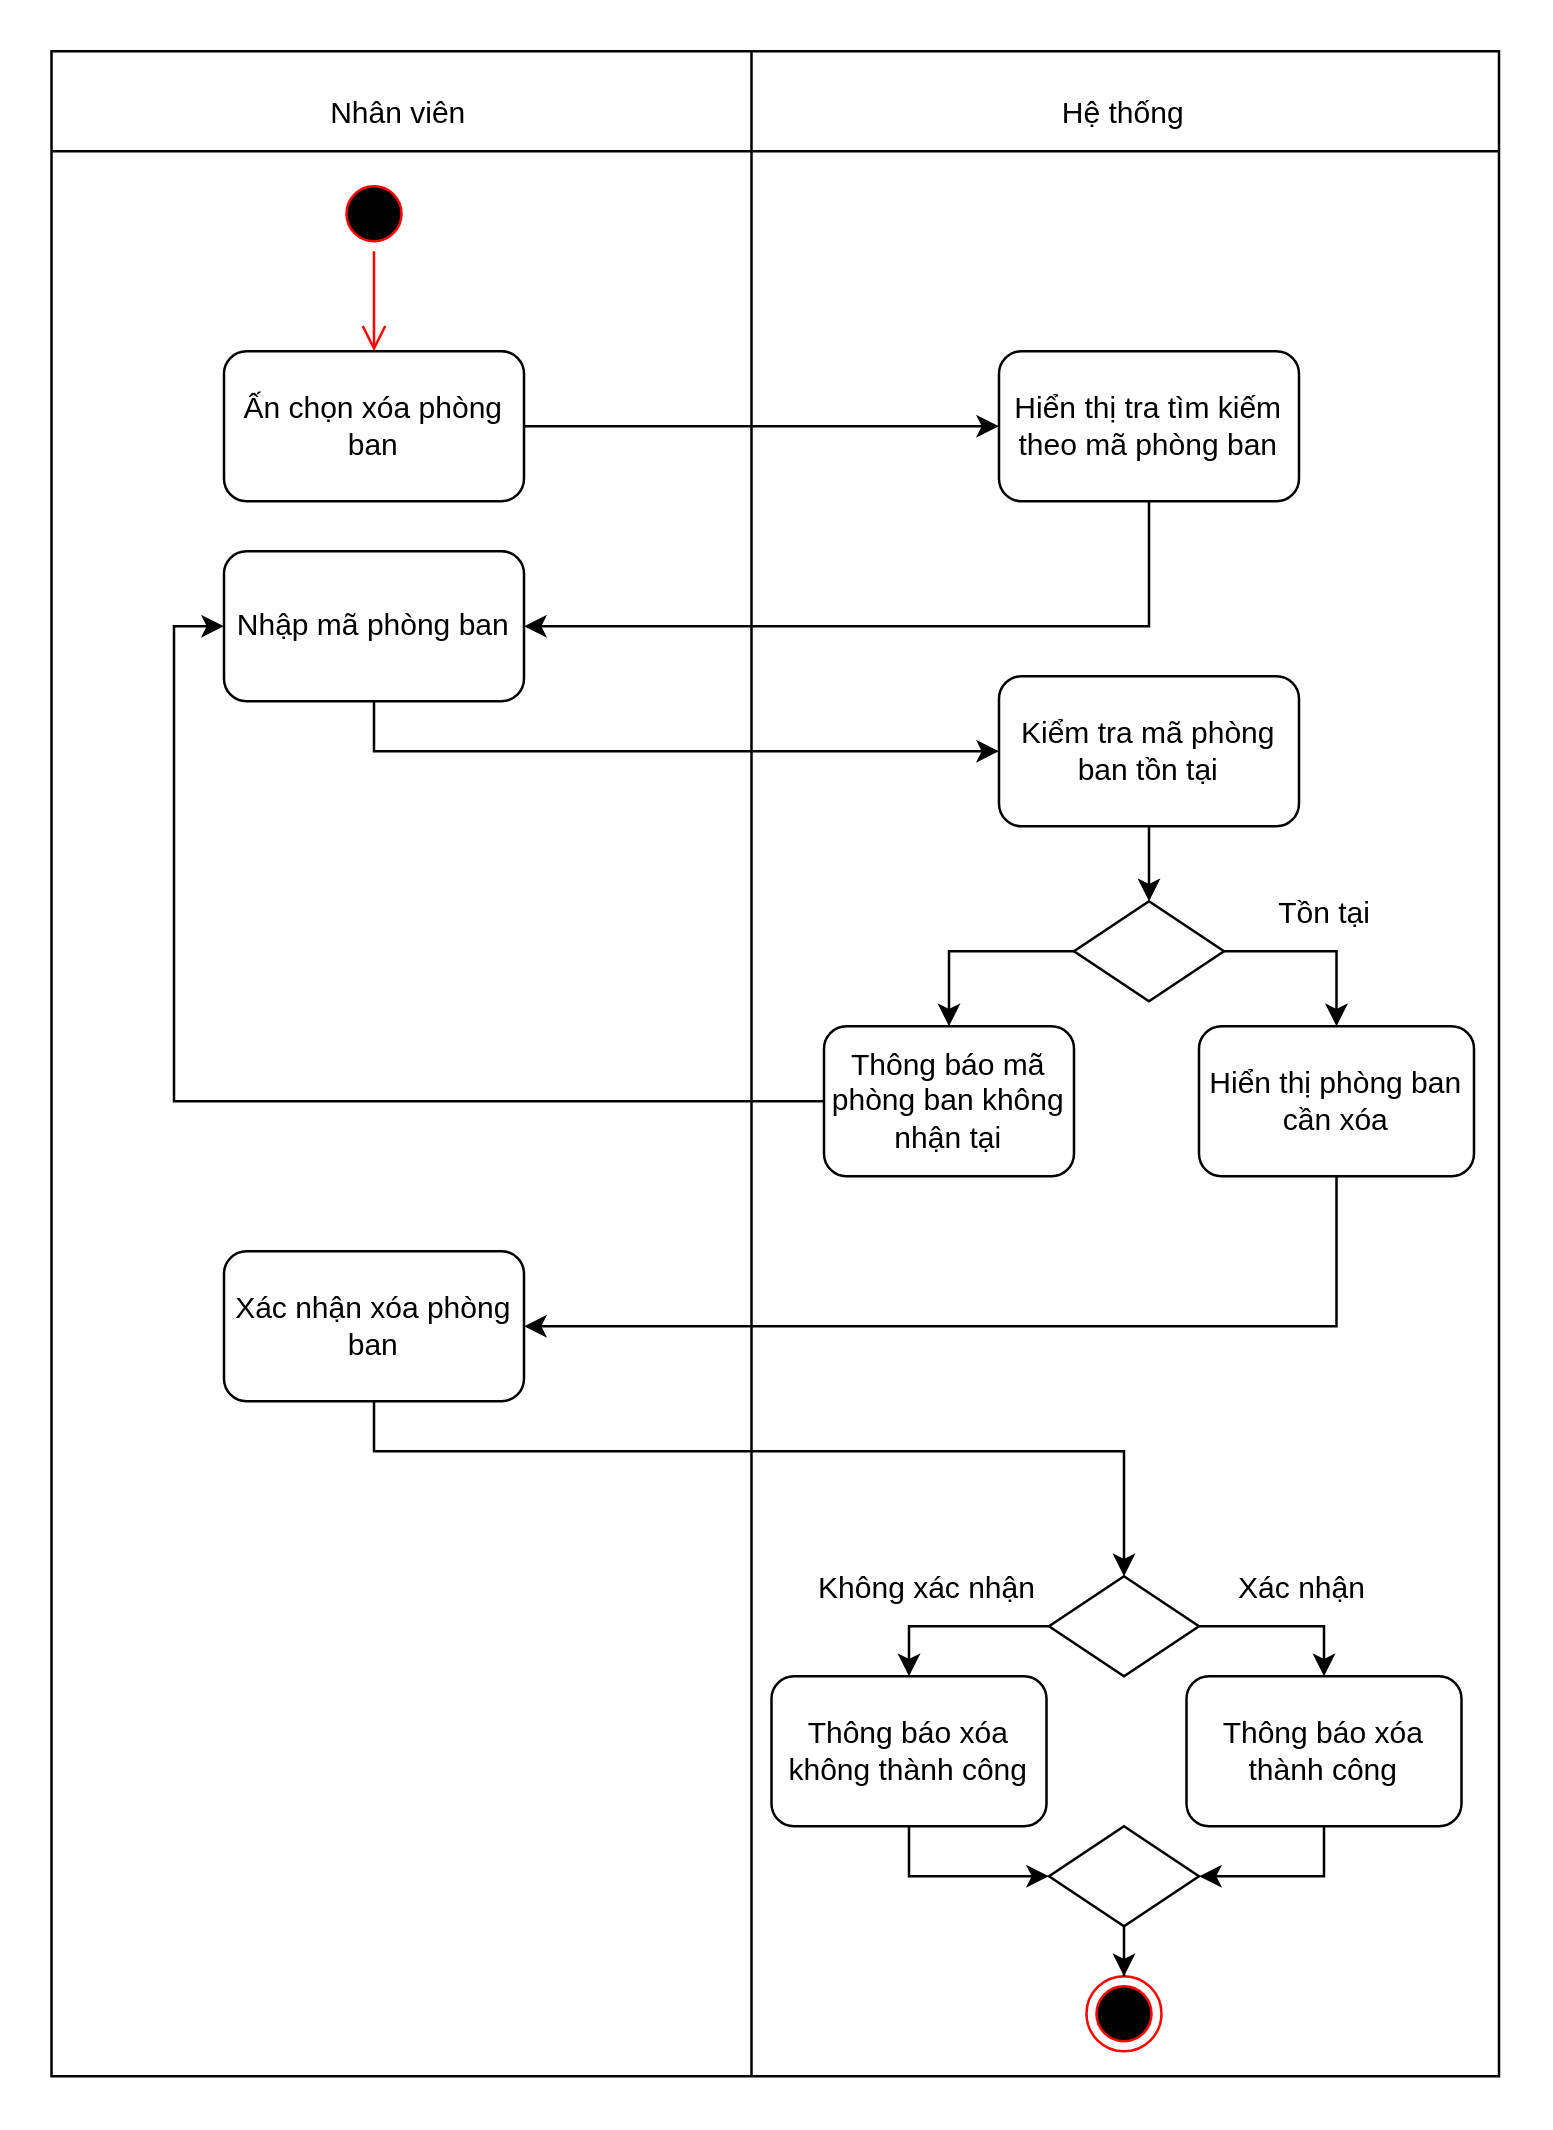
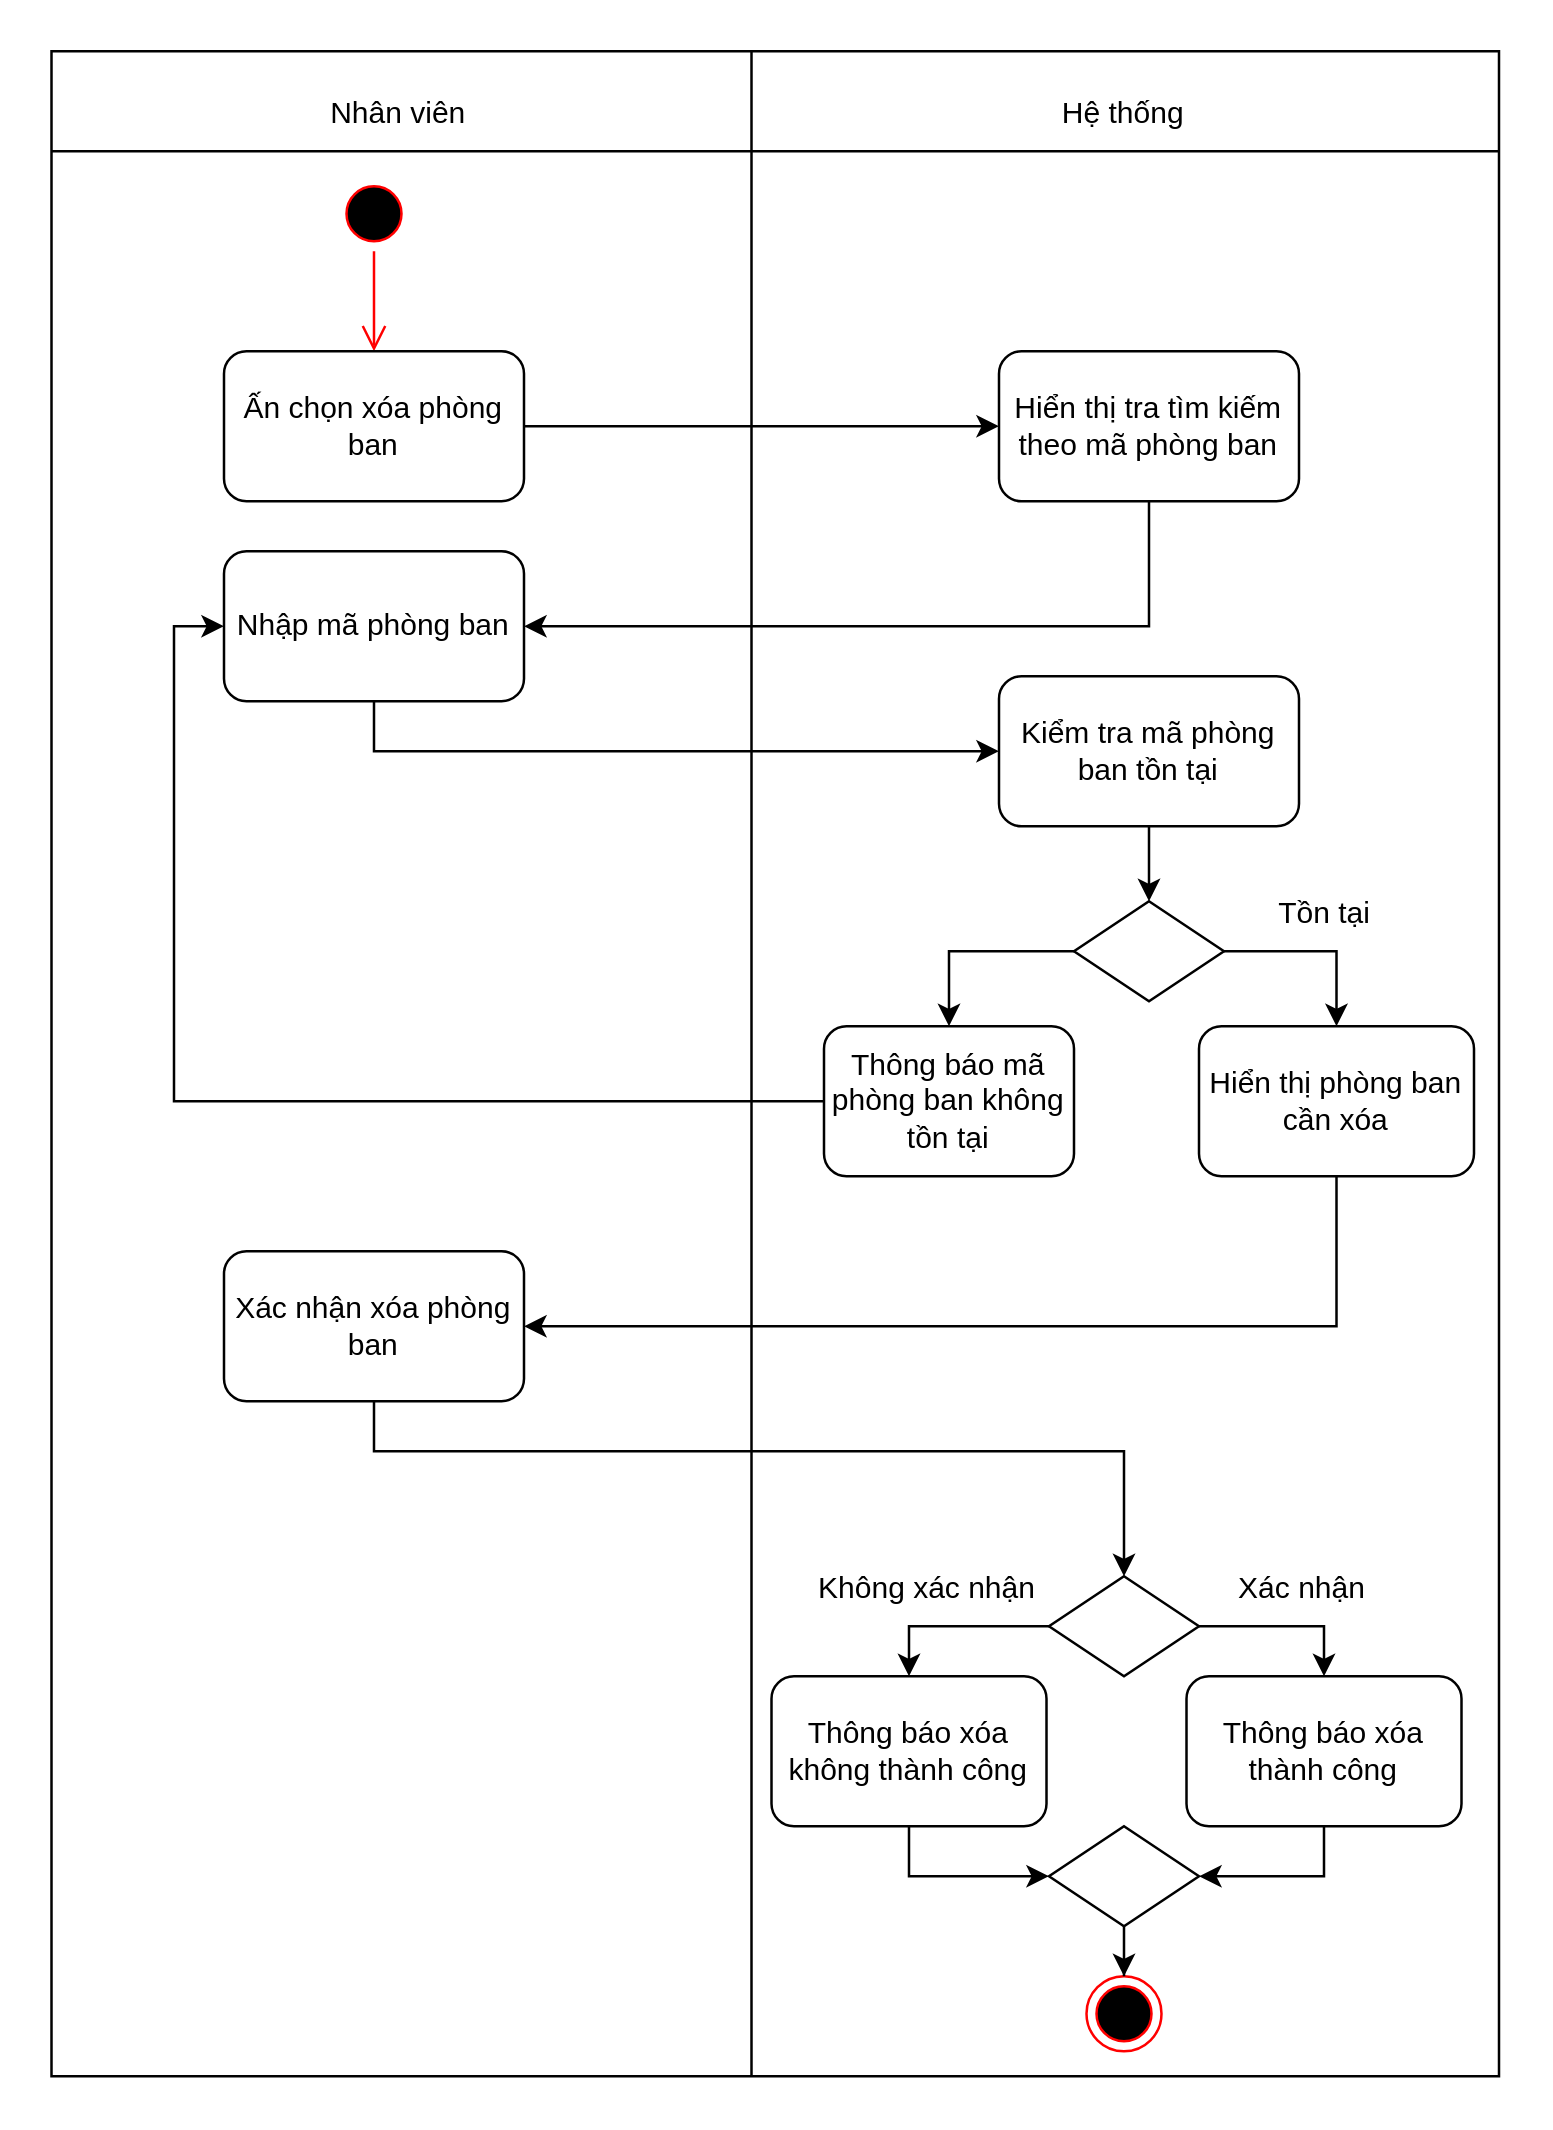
node "Thông báo mã phòng ban không nhận tại": label "Thông báo mã phòng ban không nhận tại" -> "Thông báo mã phòng ban không tồn tại"
